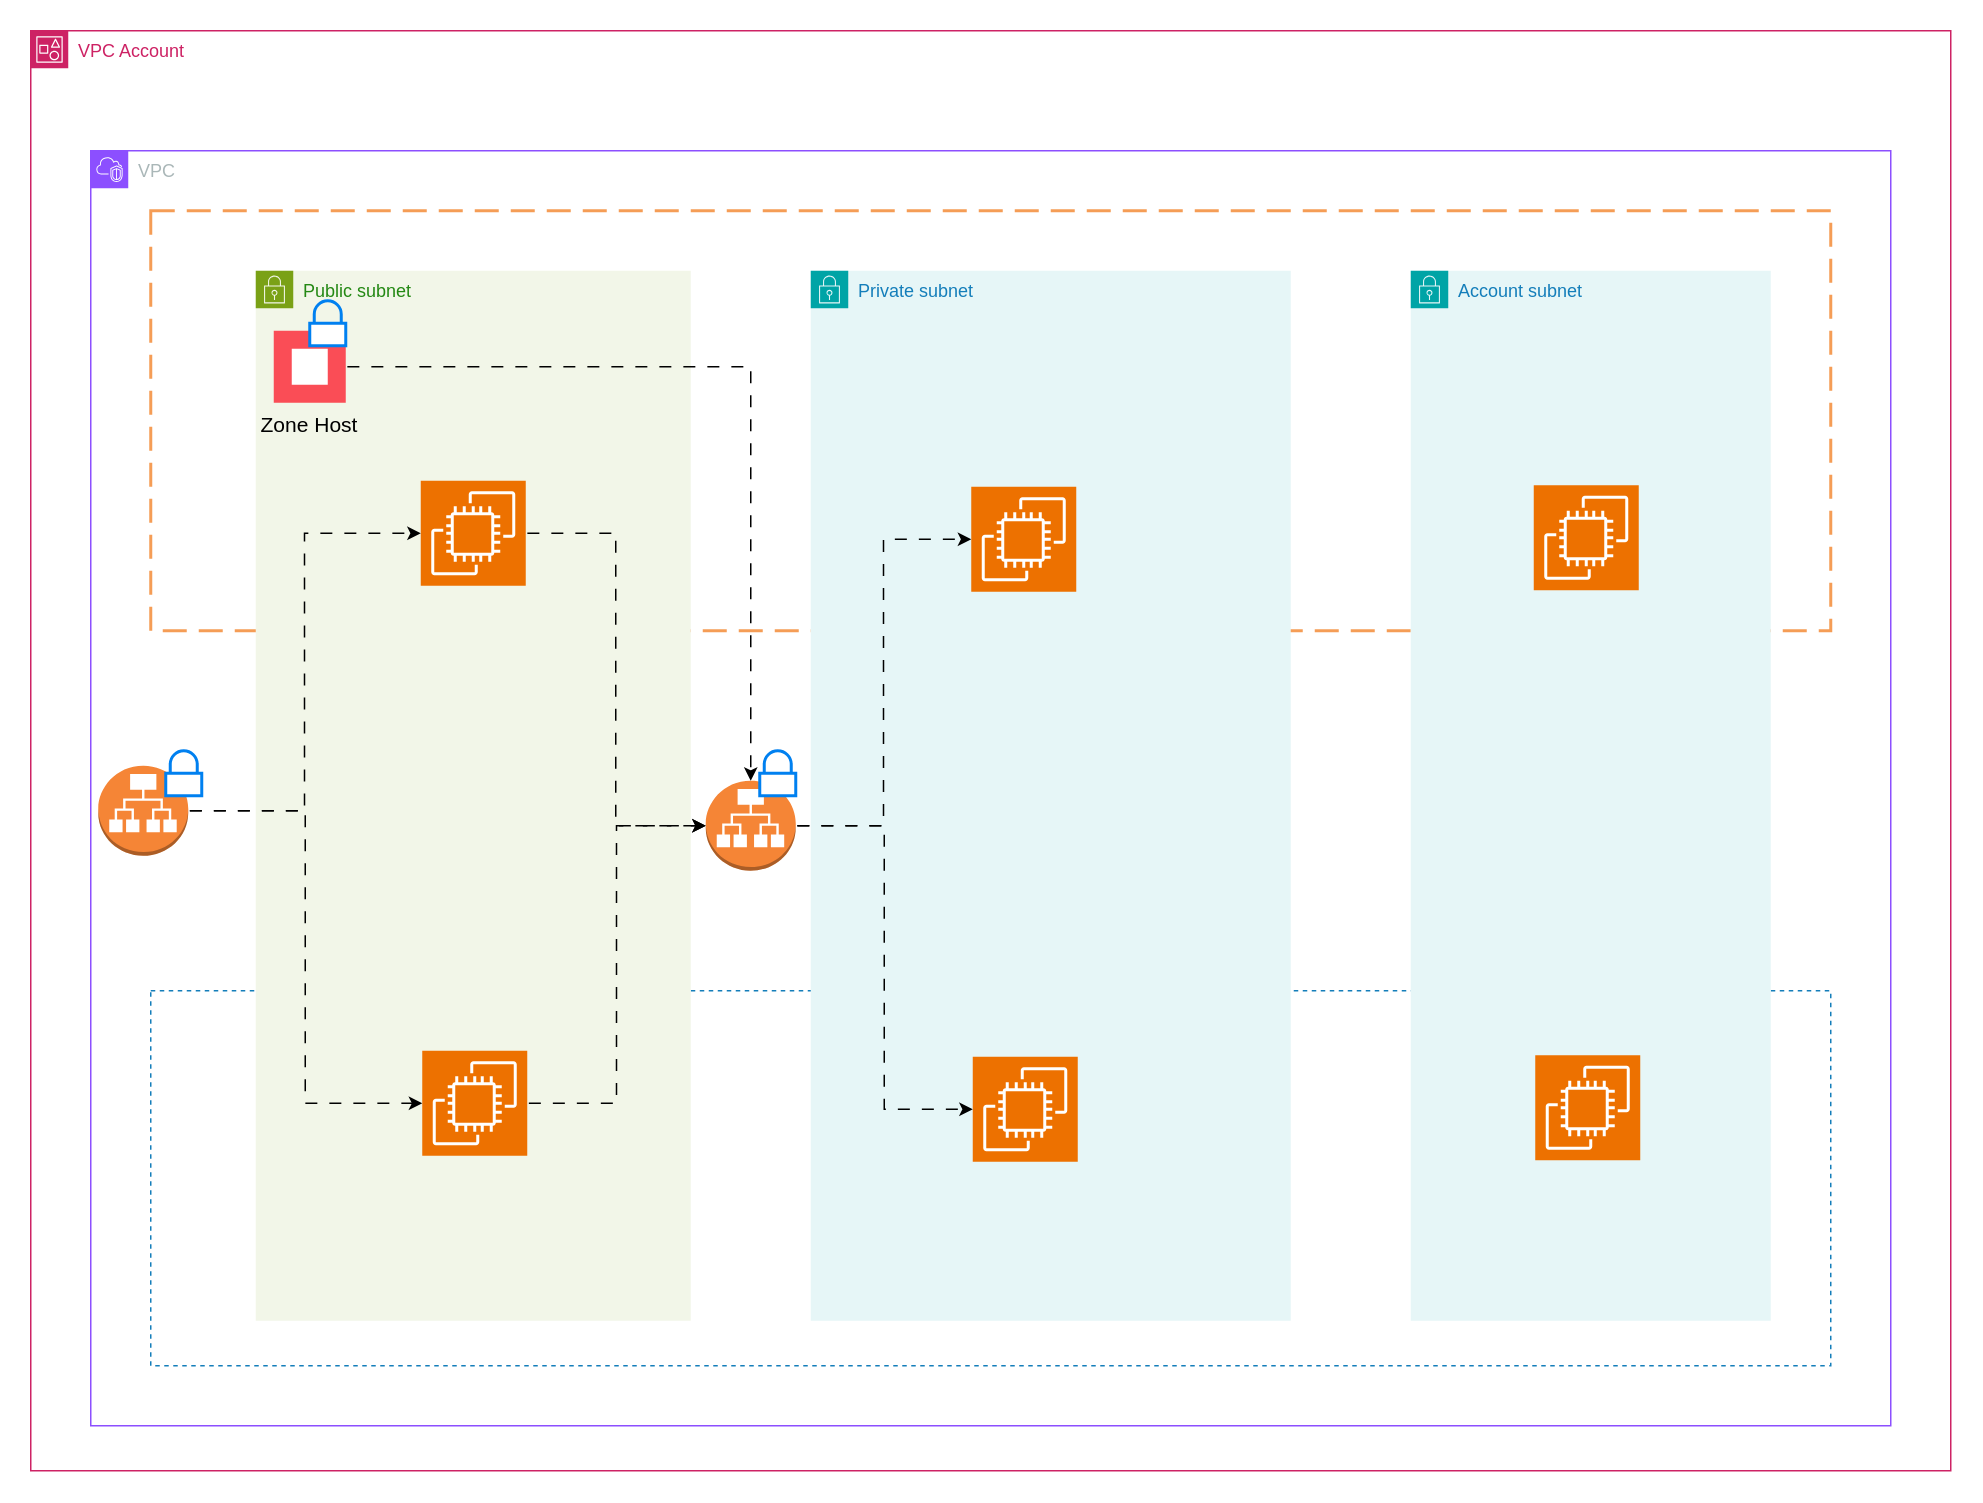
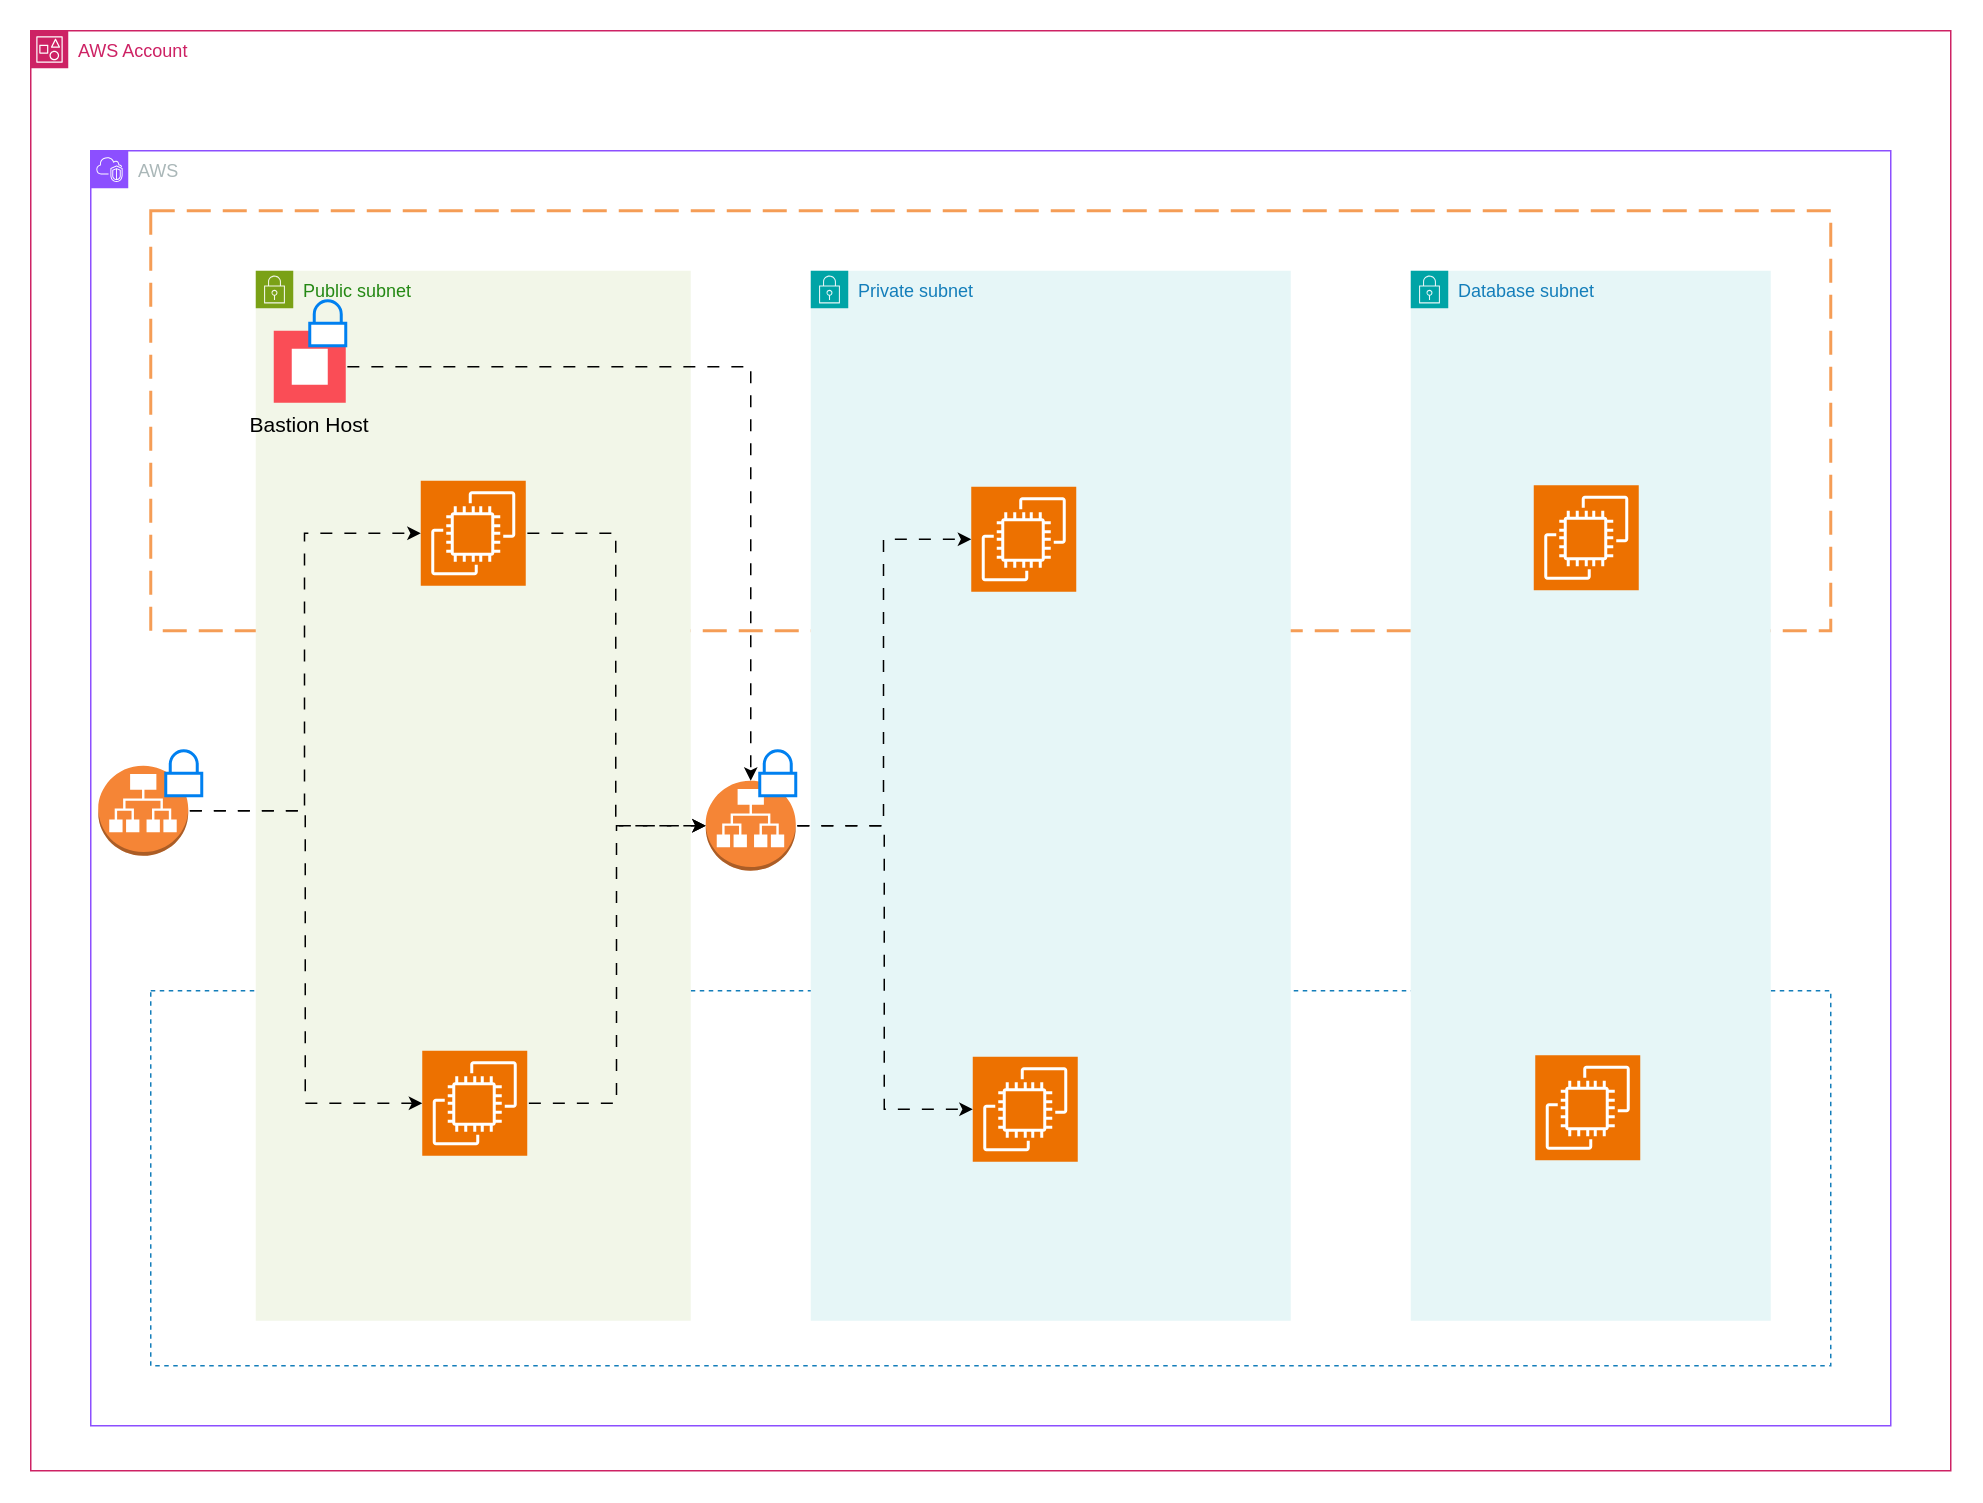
node "VPC Account": label "VPC Account" -> "AWS Account"
node "VPC": label "VPC" -> "AWS"
node "Account subnet": label "Account subnet" -> "Database subnet"
node "Zone Host": label "Zone Host" -> "Bastion Host"
